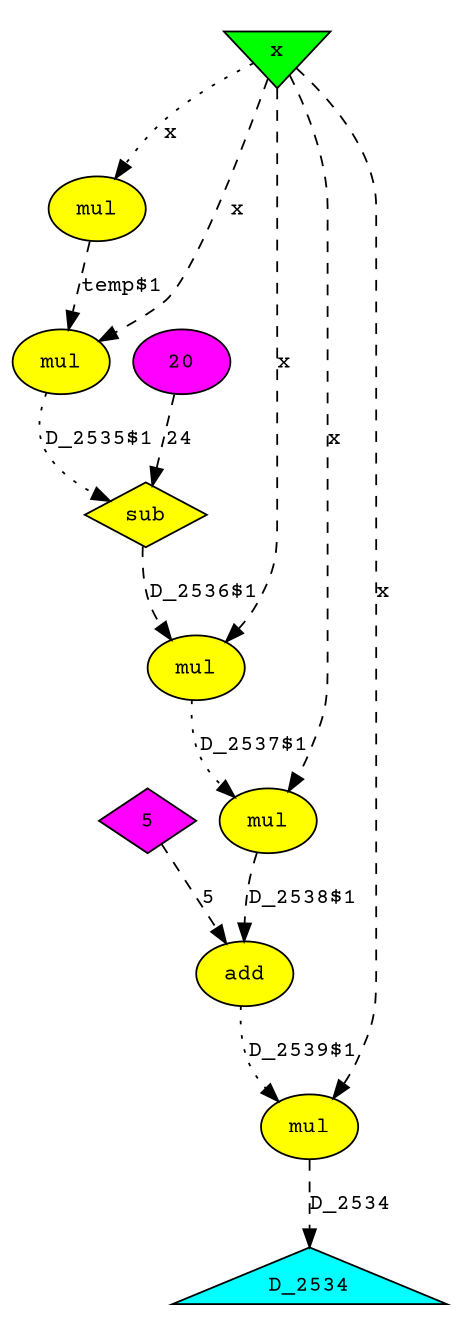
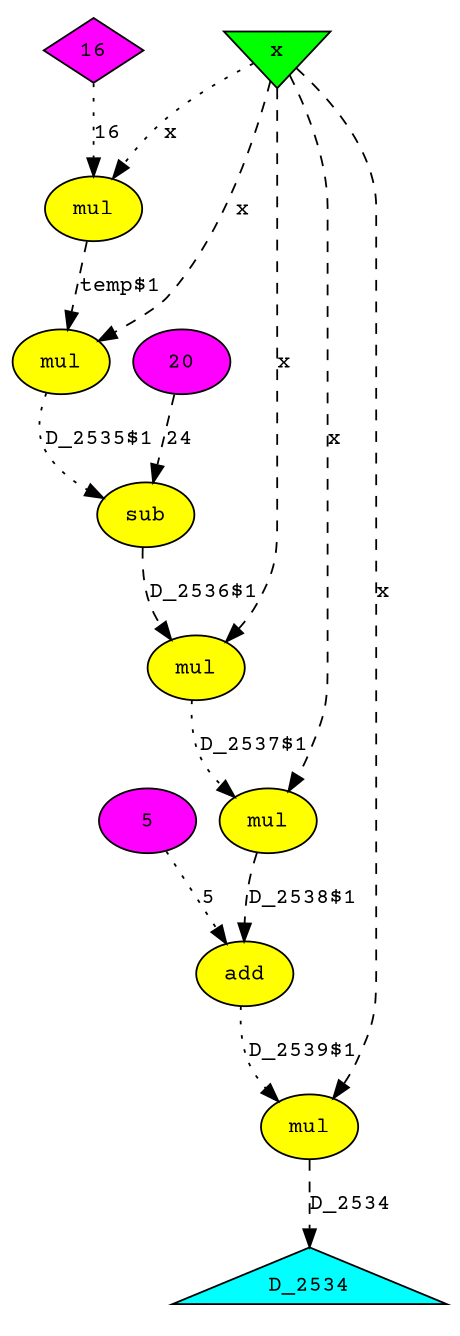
node "16": added
node "sub": shape diamond -> ellipse
node "5": shape diamond -> ellipse
edge "5" -> "add": style dashed -> dotted
